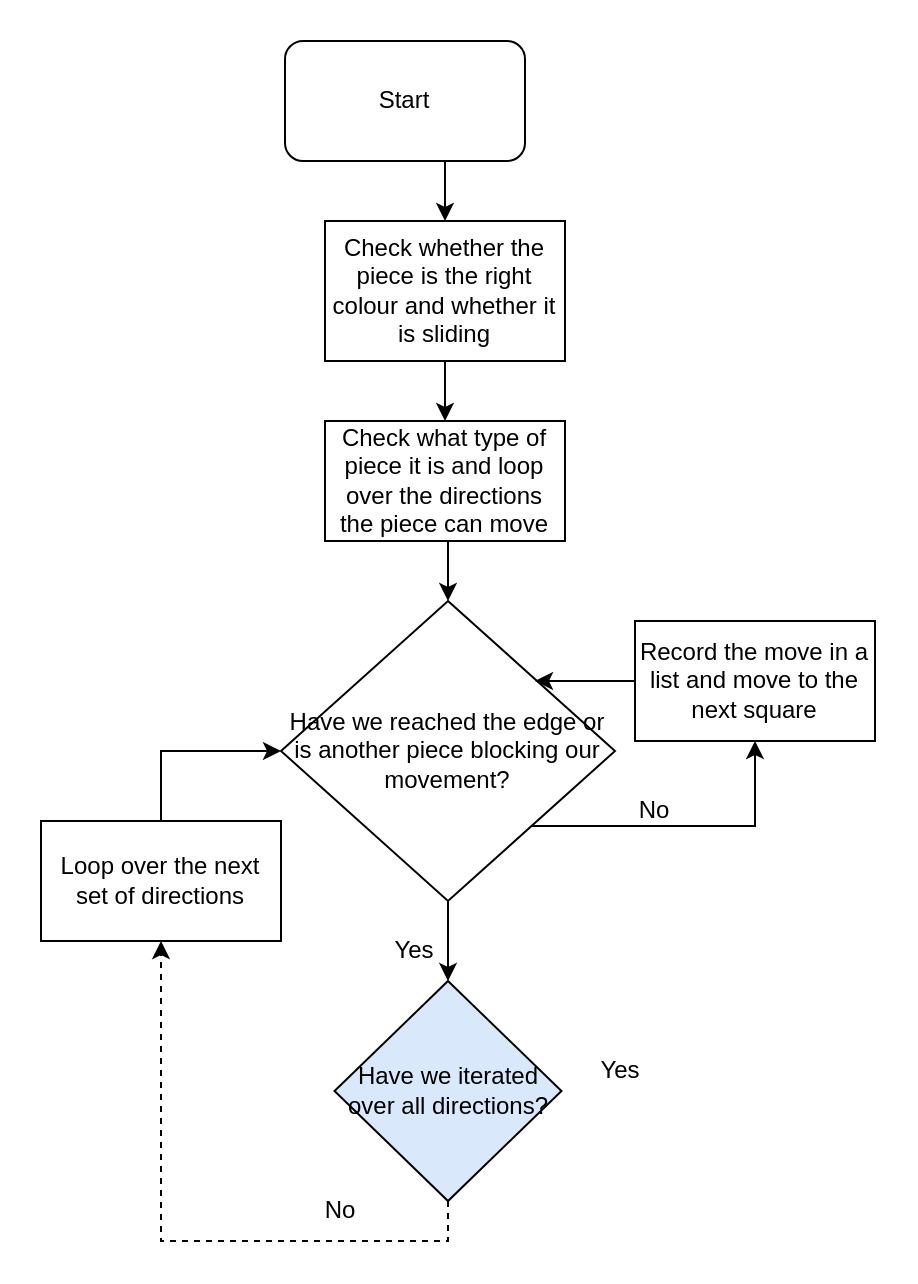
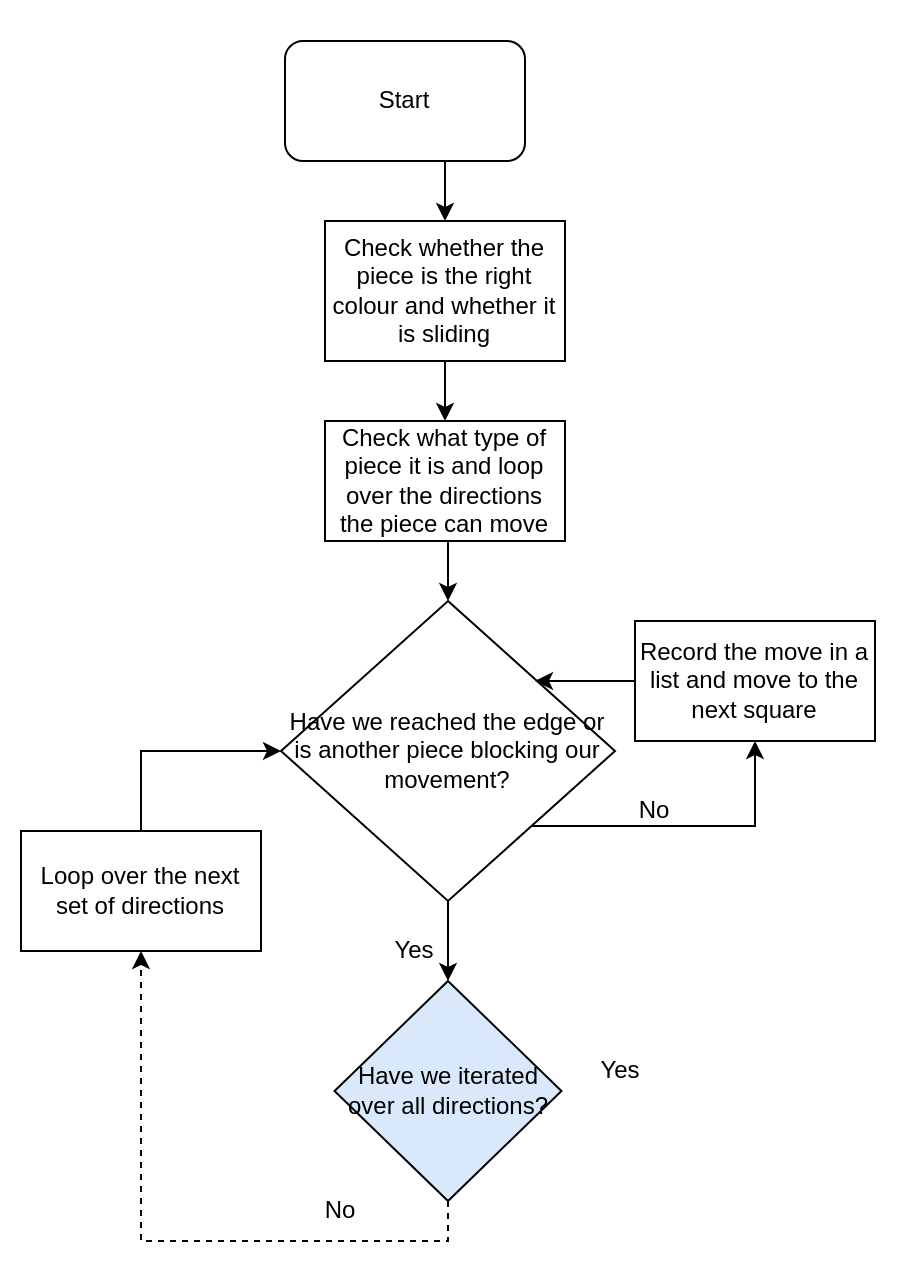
node "Loop over the next set of directions": moved (161, 881) -> (141, 891)
